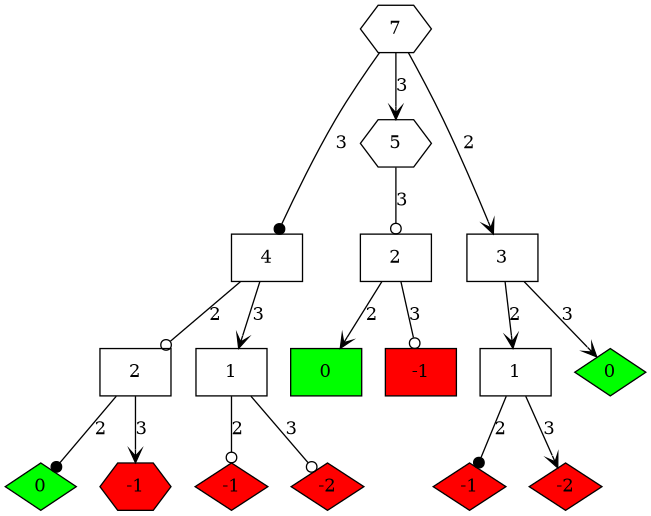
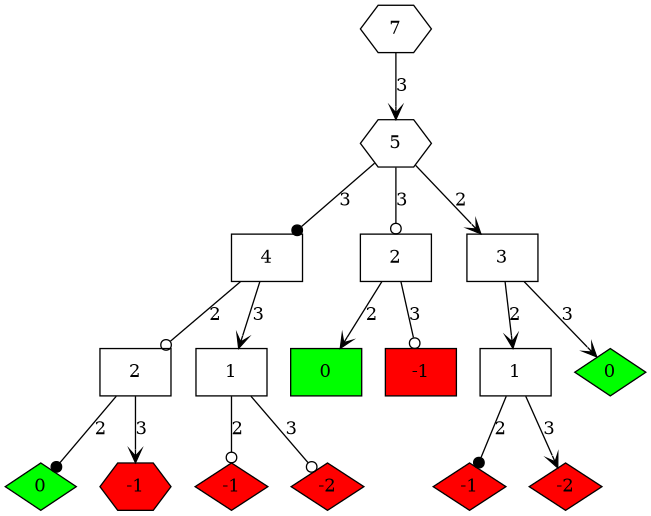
edge "7" -> "4": now "5" -> "4"
edge "7" -> "3": now "5" -> "3"
